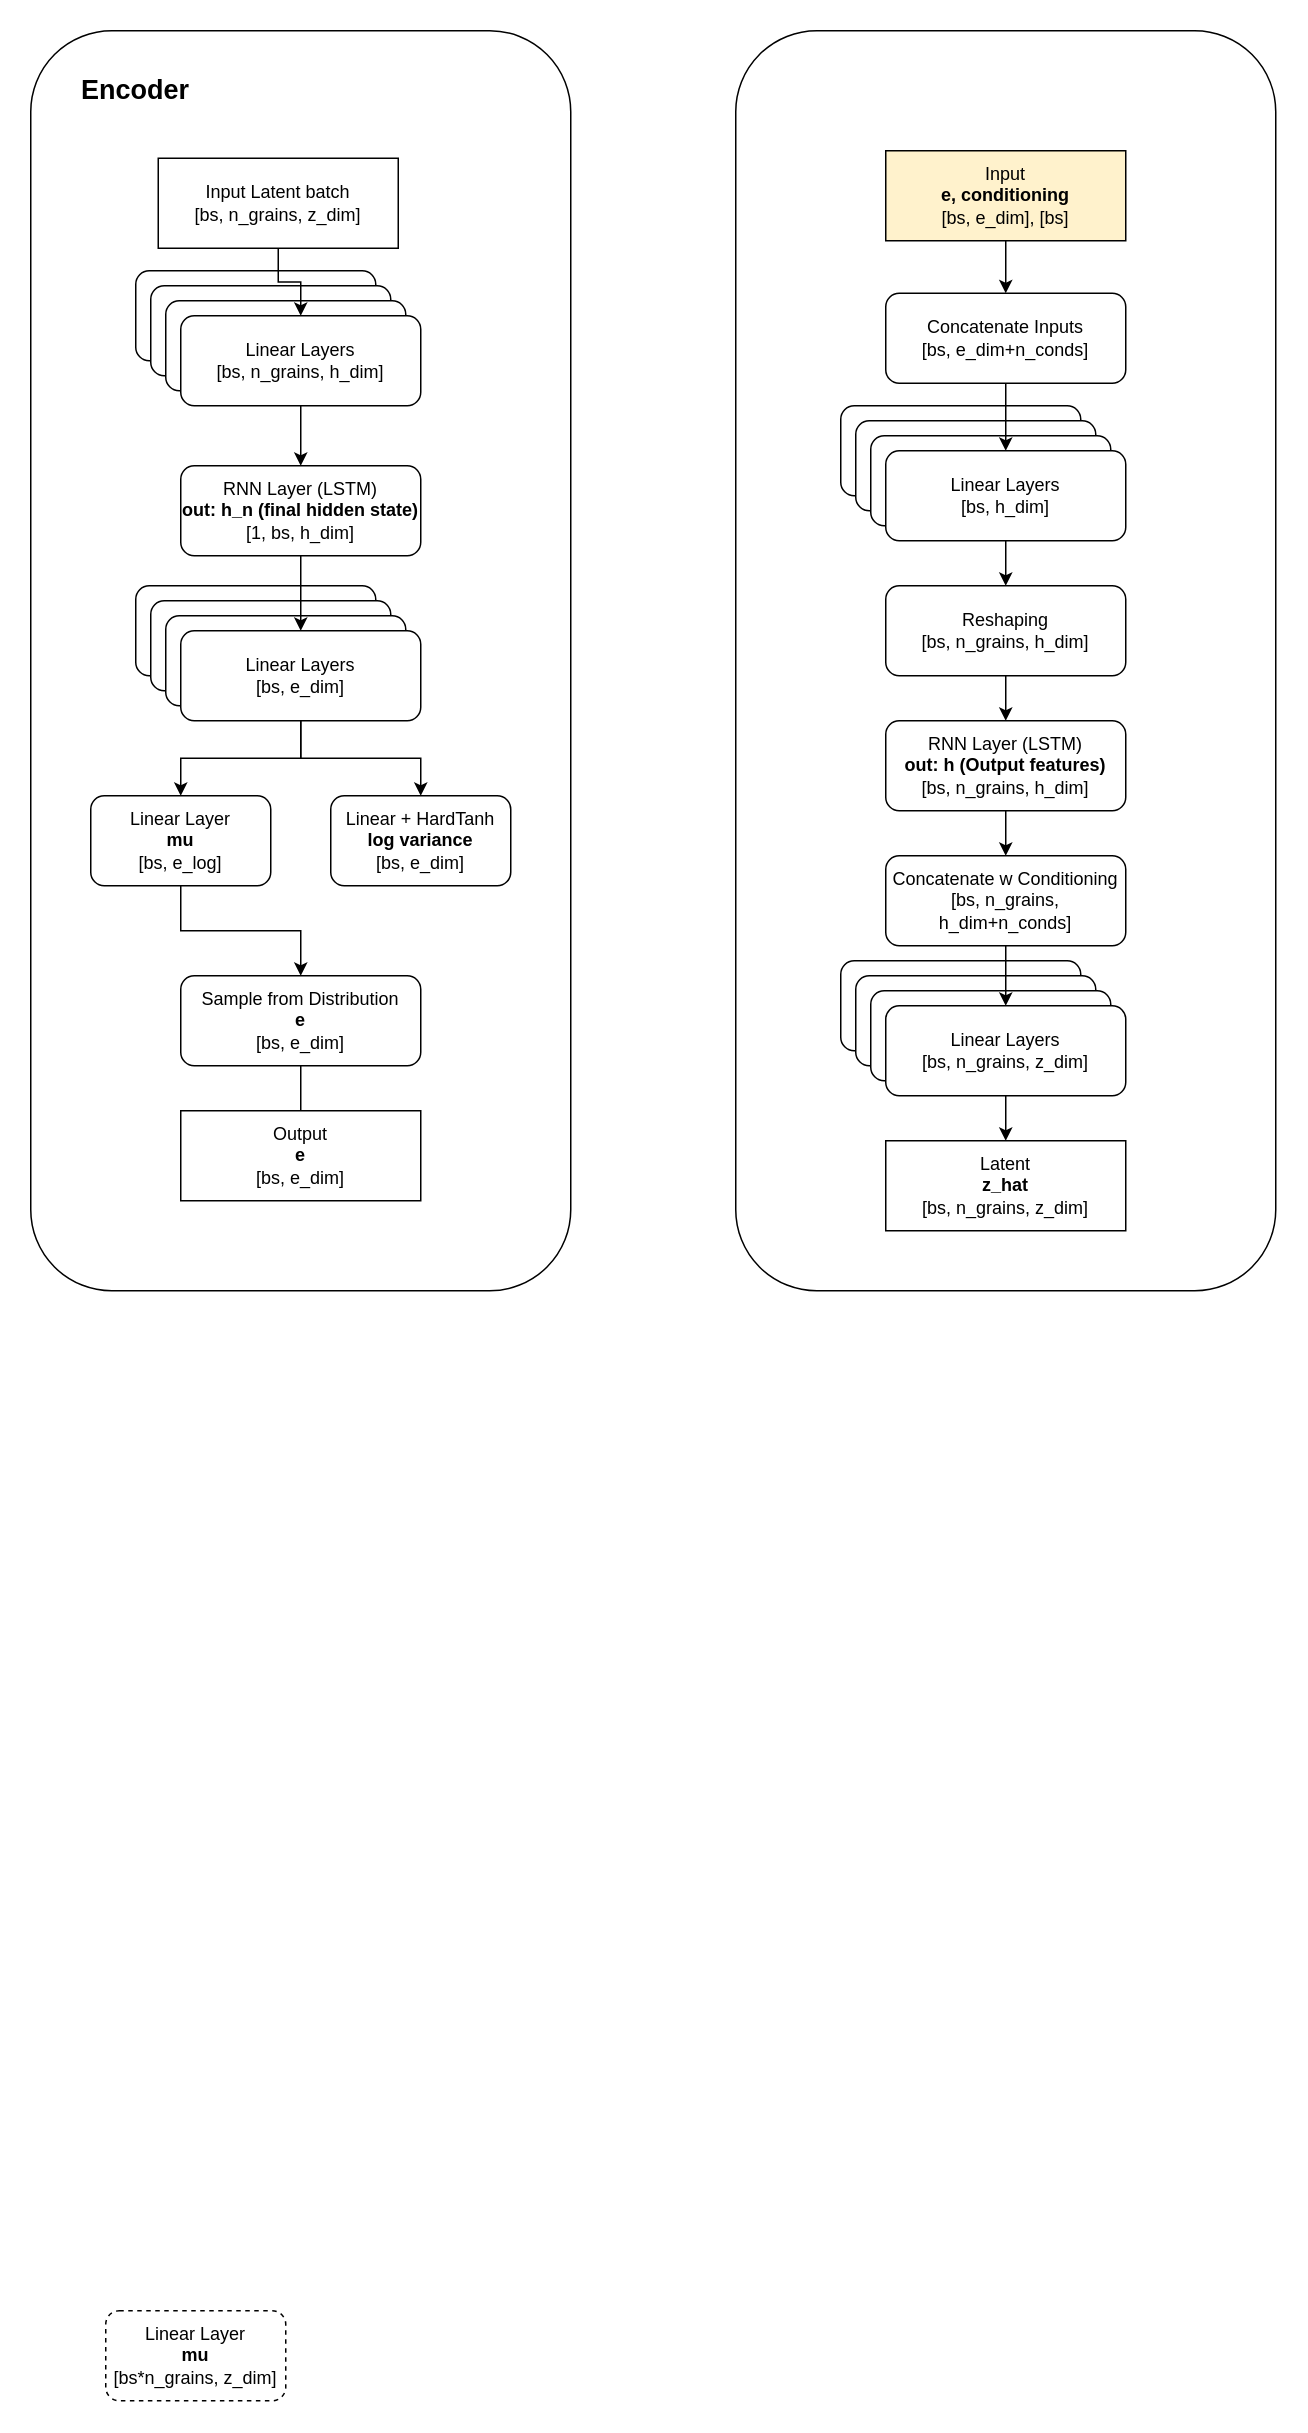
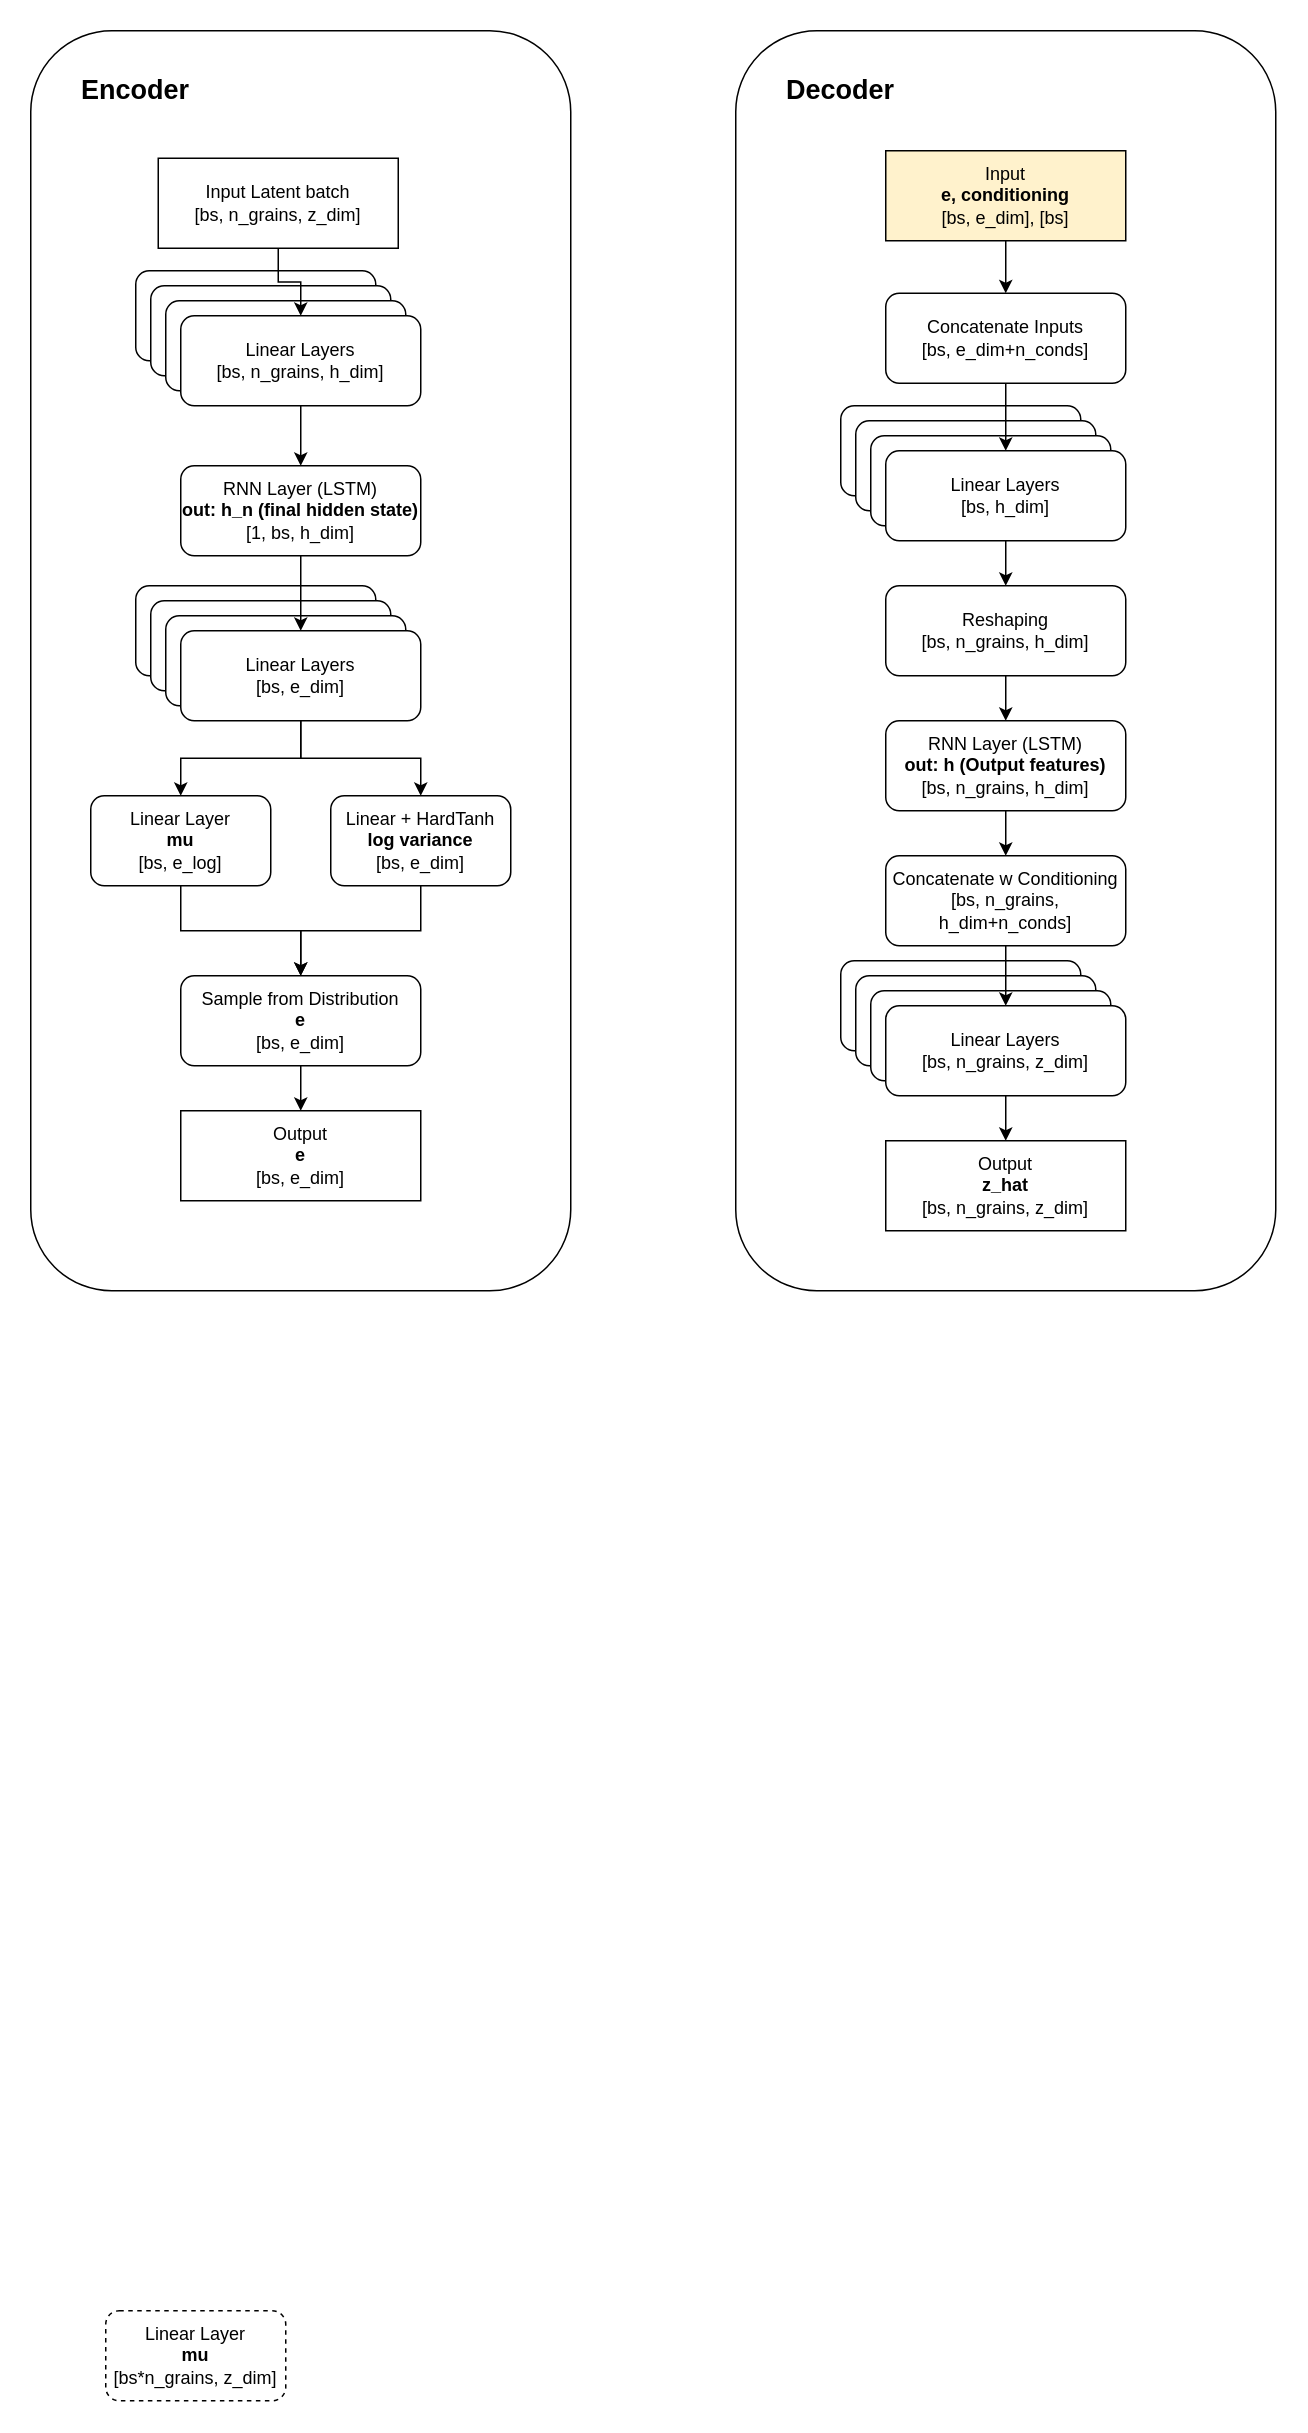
node "Decoder": added
edge "Linear + HardTanh log variance [bs, e_dim]" -> "Sample from Distribution e [bs, e_dim]": added
edge "Sample from Distribution e [bs, e_dim]" -- "Output e [bs, e_dim]": arrowhead none -> classic
node "Latent z_hat [bs, n_grains, z_dim]": label "Latent z_hat [bs, n_grains, z_dim]" -> "Output z_hat [bs, n_grains, z_dim]"
